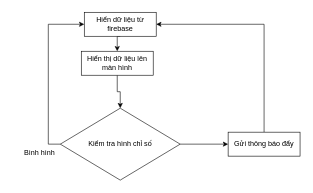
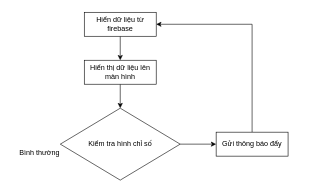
node "Hiển thị dữ liệu lên màn hình": moved (117, 63) -> (120, 72)
edge "Kiểm tra hình chỉ số" -> "Hiển dữ liệu từ firebase": removed
node "Gửi thông báo đẩy": moved (264, 144) -> (252, 144)
node "Bình hình": label "Bình hình" -> "Bình thường"
